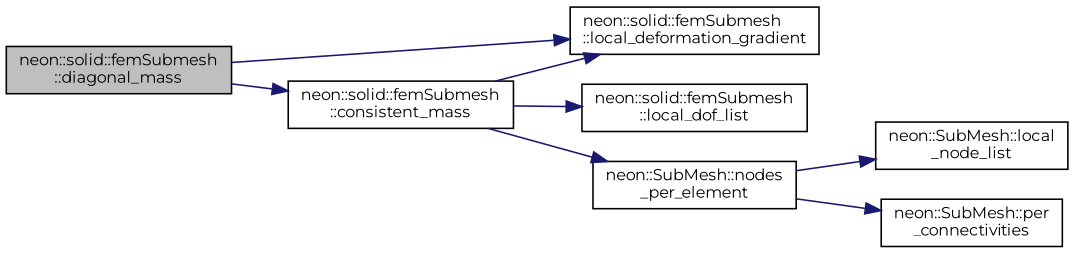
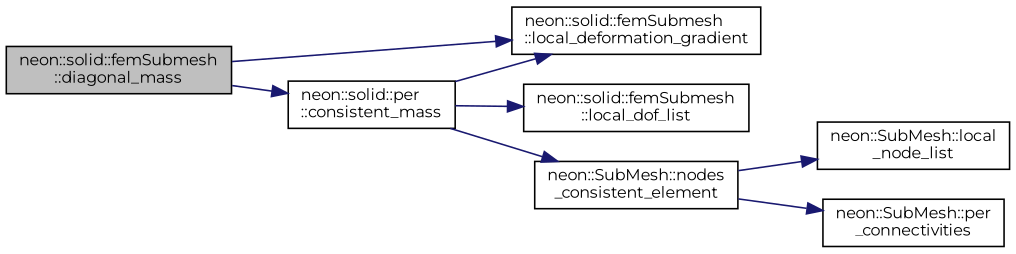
node "neon::solid::femSubmesh ::consistent_mass": label "neon::solid::femSubmesh ::consistent_mass" -> "neon::solid::per ::consistent_mass"
node "neon::SubMesh::nodes _per_element": label "neon::SubMesh::nodes _per_element" -> "neon::SubMesh::nodes _consistent_element"
